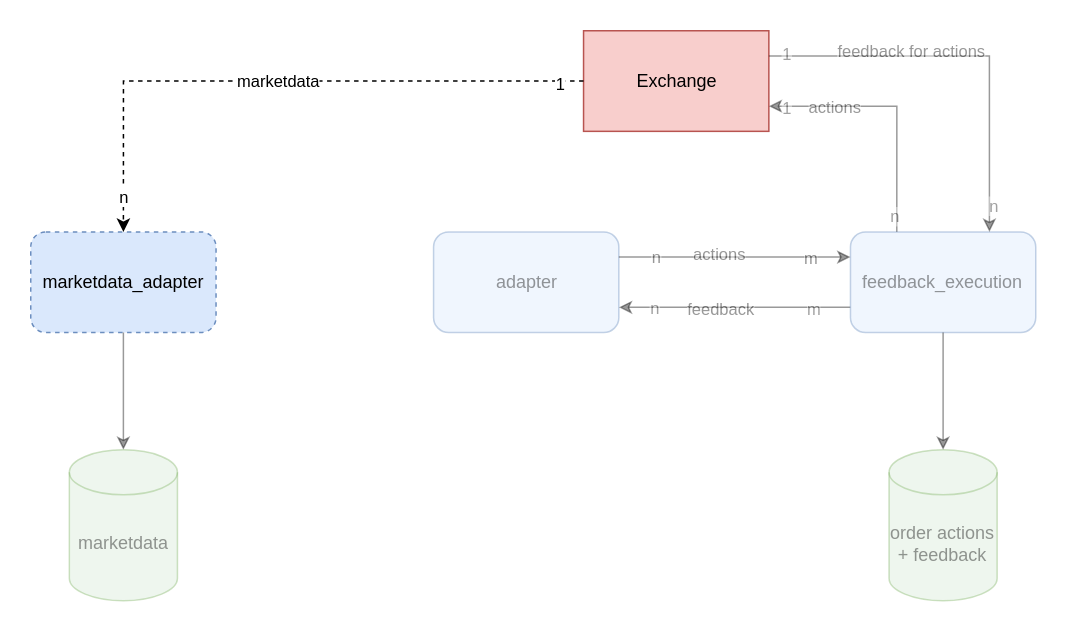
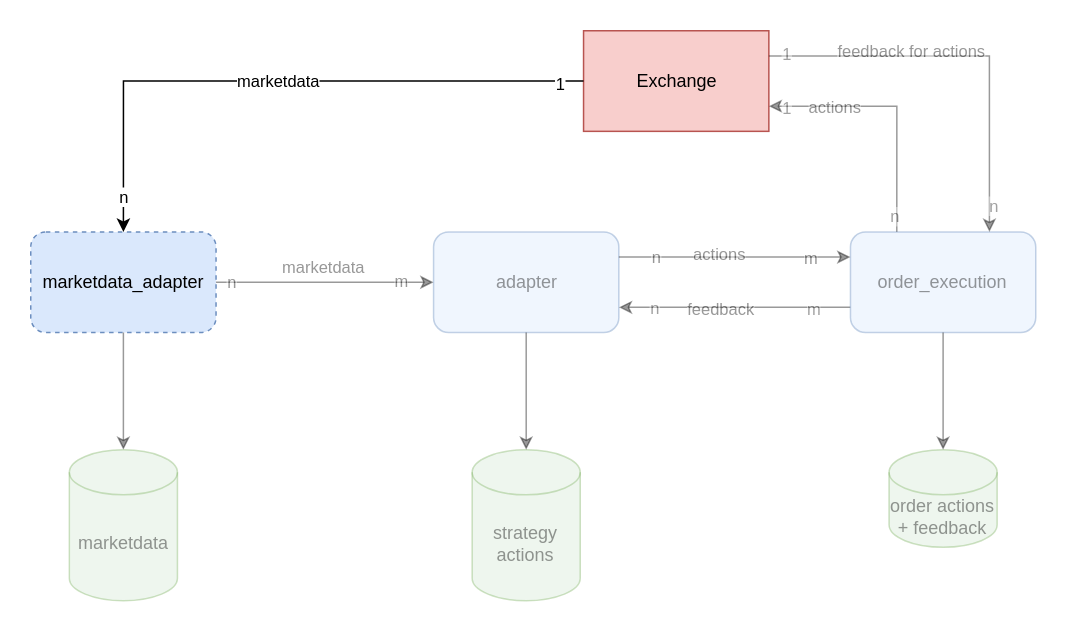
edge "Exchange" -> "marketdata_adapter": style dashed -> solid
edge "marketdata_adapter" -> "adapter": added, labels "n", "marketdata", "m"
node "feedback_execution": label "feedback_execution" -> "order_execution"
edge "adapter" -> "strategy actions": added
node "strategy actions": added
node "order actions + feedback": size 108x151 -> 108x98
